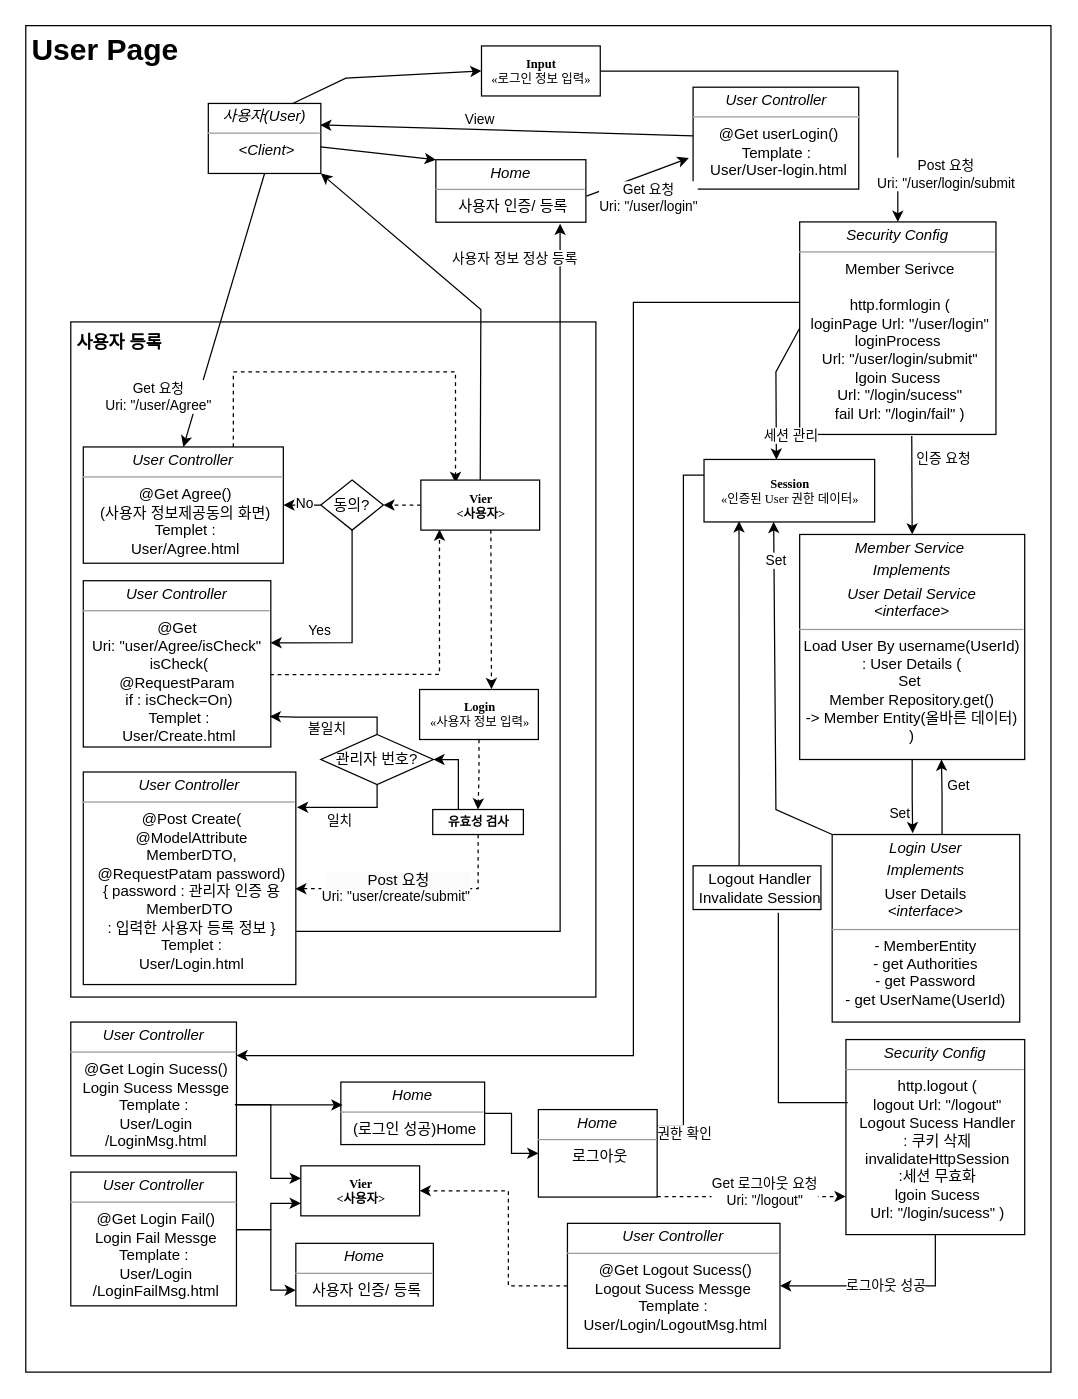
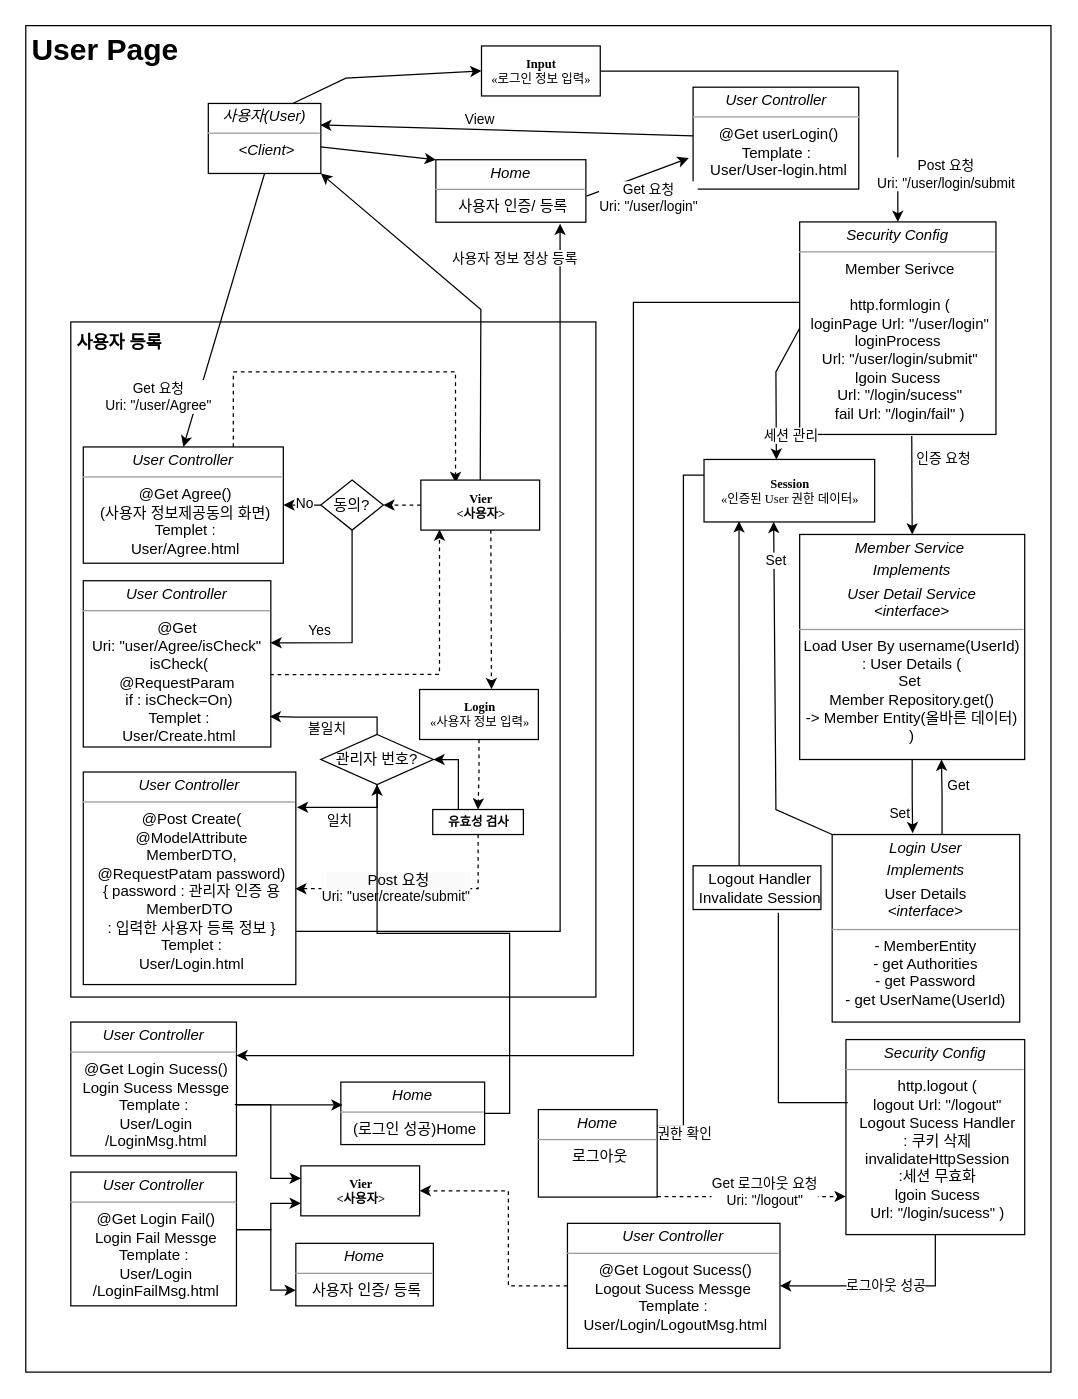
edge "Home (로그인 성공)Home" -> "Home 로그아웃": now "Home (로그인 성공)Home" -> "관리자 번호?"
